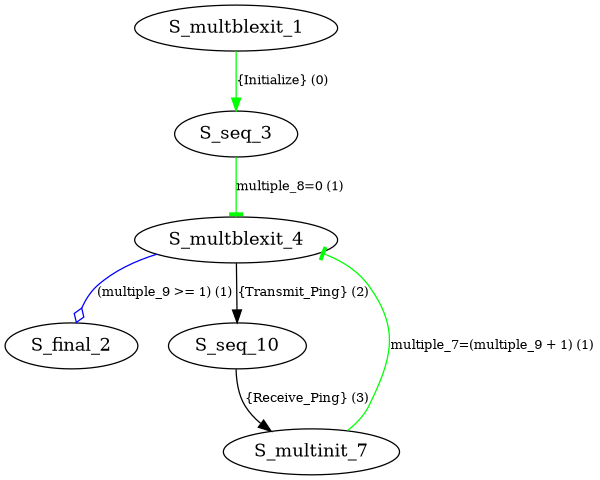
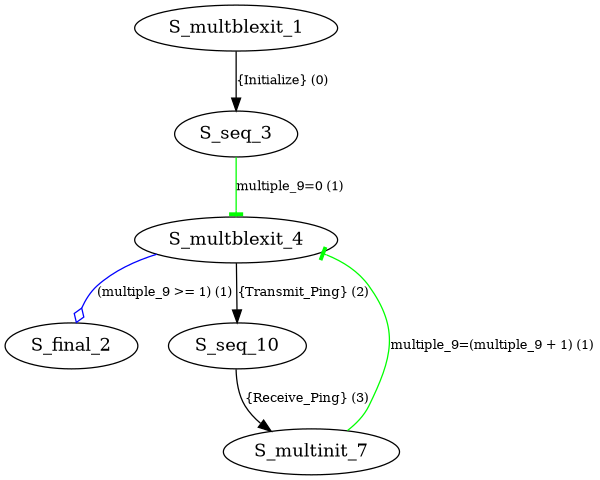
edge "S_multblexit_1" -> "S_seq_3": color green -> black
edge "S_seq_3" -> "S_multblexit_4": label "multiple_8=0 (1)" -> "multiple_9=0 (1)"
edge "S_multinit_7" -> "S_multblexit_4": label "multiple_7=(multiple_9 + 1) (1)" -> "multiple_9=(multiple_9 + 1) (1)"
